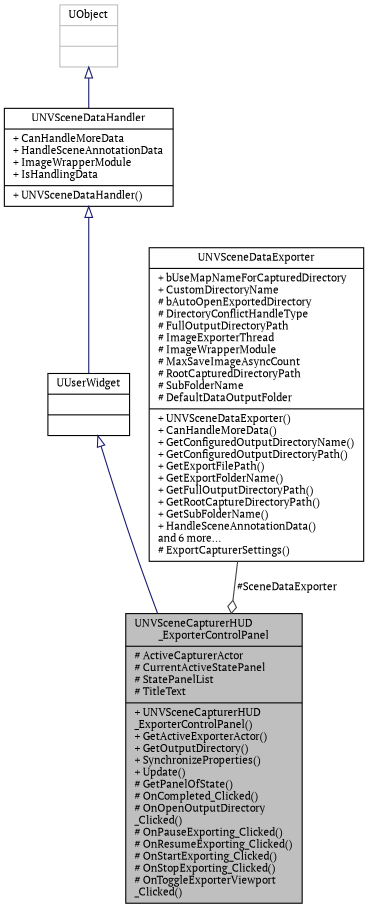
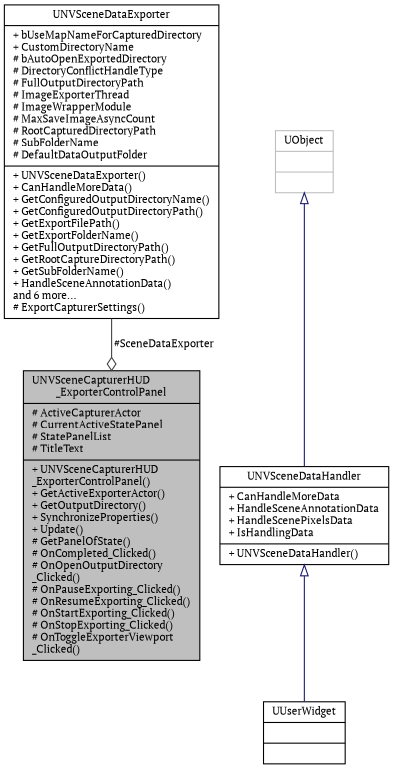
node "UNVSceneDataHandler": text "+ ImageWrapperModule" -> "+ HandleScenePixelsData"
edge "UNVSceneCapturerHUD" -> "UUserWidget": removed
